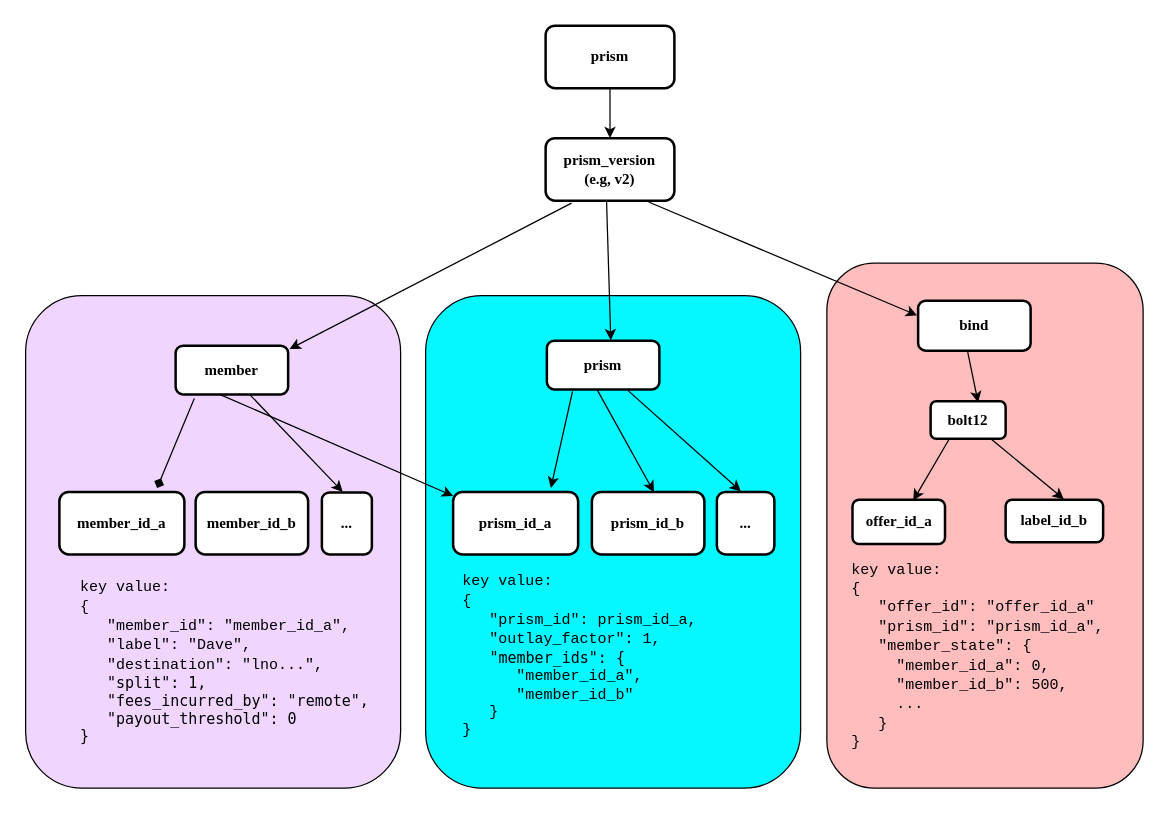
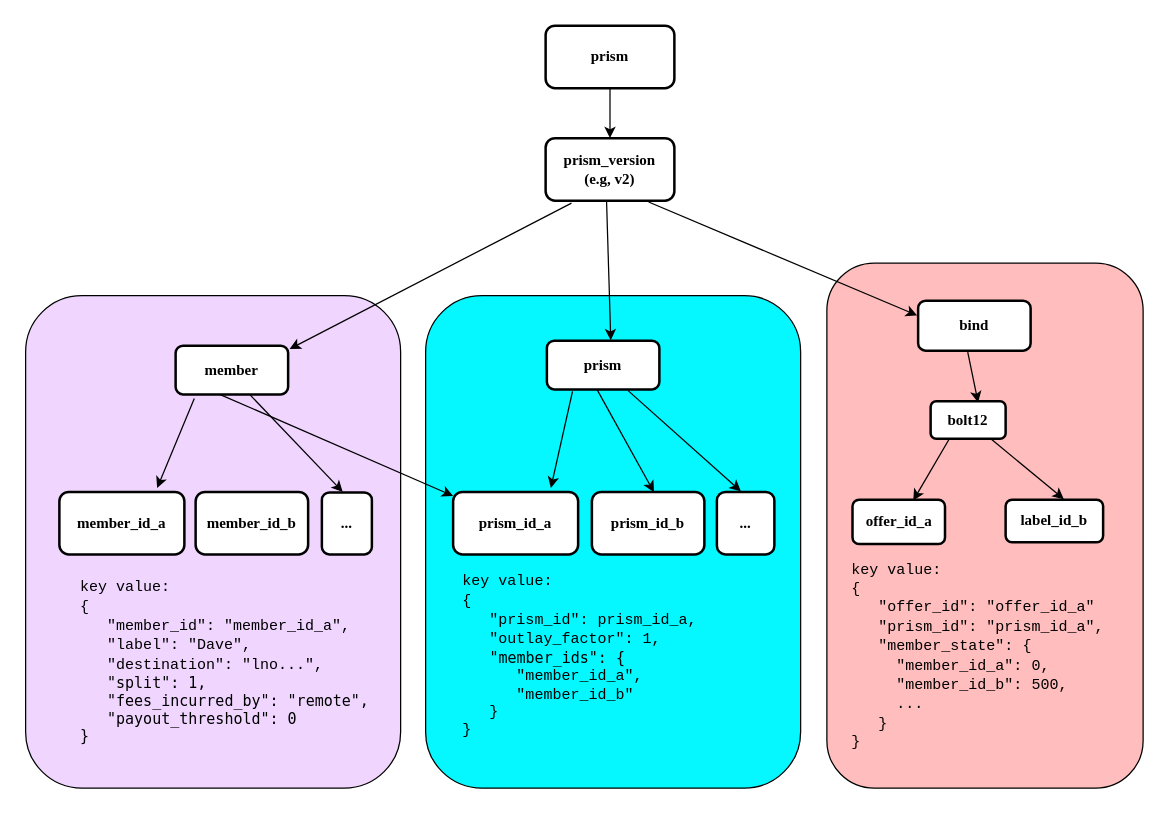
edge "member" -> "member_id_a": arrowhead diamond -> classic
